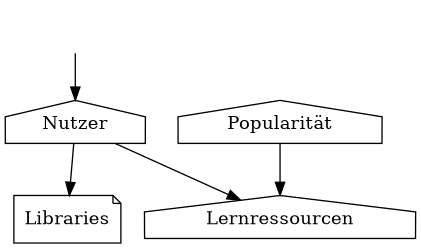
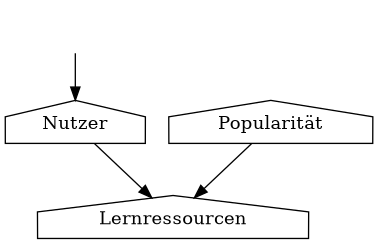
node "Libraries": removed
